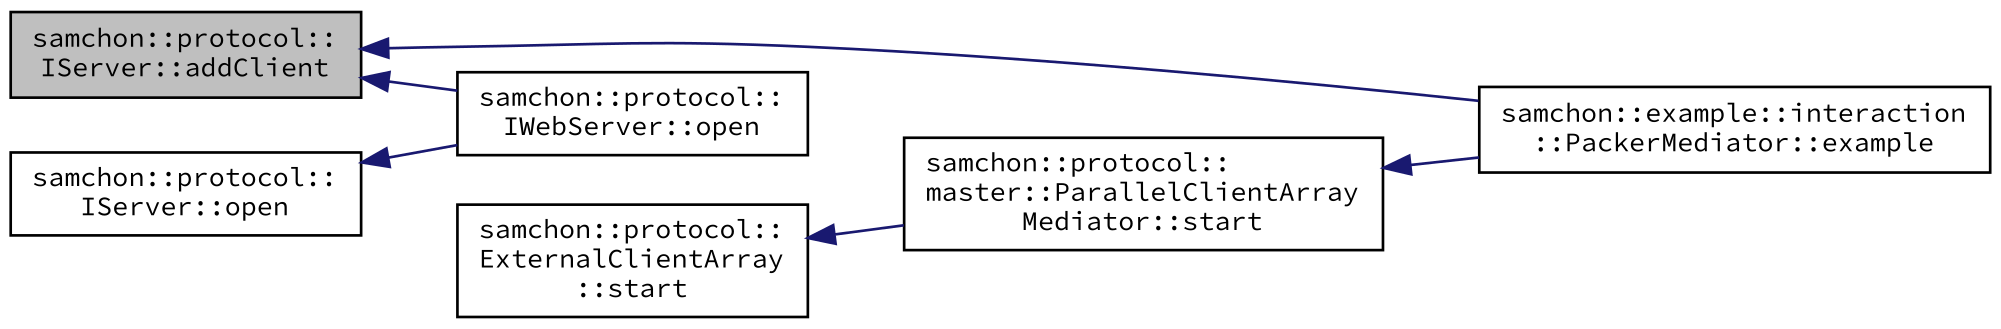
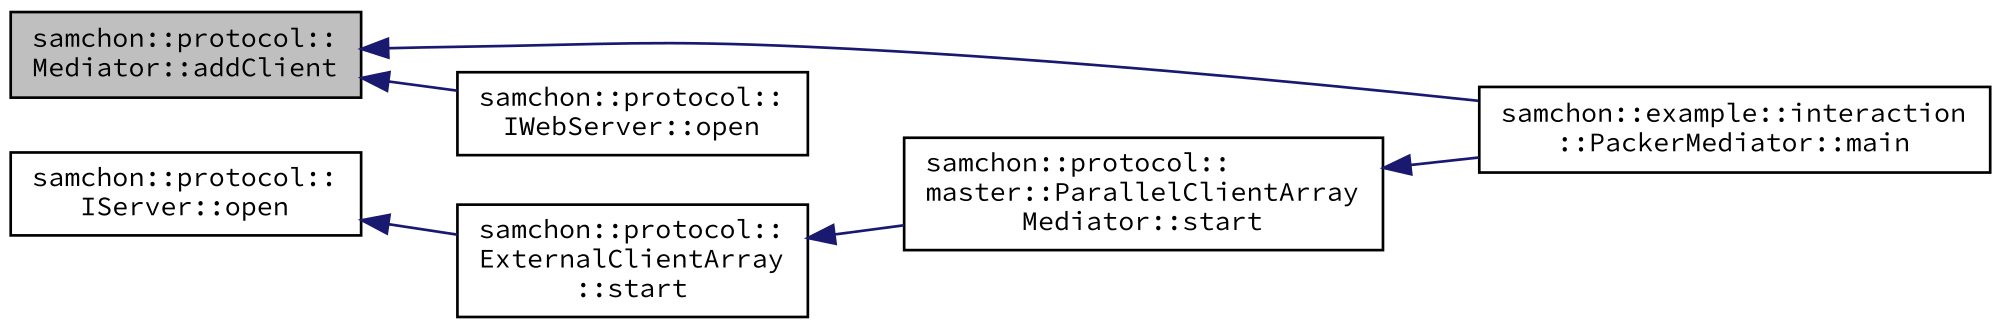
node "samchon::protocol:: IServer::addClient": label "samchon::protocol:: IServer::addClient" -> "samchon::protocol:: Mediator::addClient"
node "samchon::example::interaction ::PackerMediator::example": label "samchon::example::interaction ::PackerMediator::example" -> "samchon::example::interaction ::PackerMediator::main"
edge "samchon::protocol:: IWebServer::open" -> "samchon::protocol:: IServer::open": now "samchon::protocol:: ExternalClientArray ::start" -> "samchon::protocol:: IServer::open"
